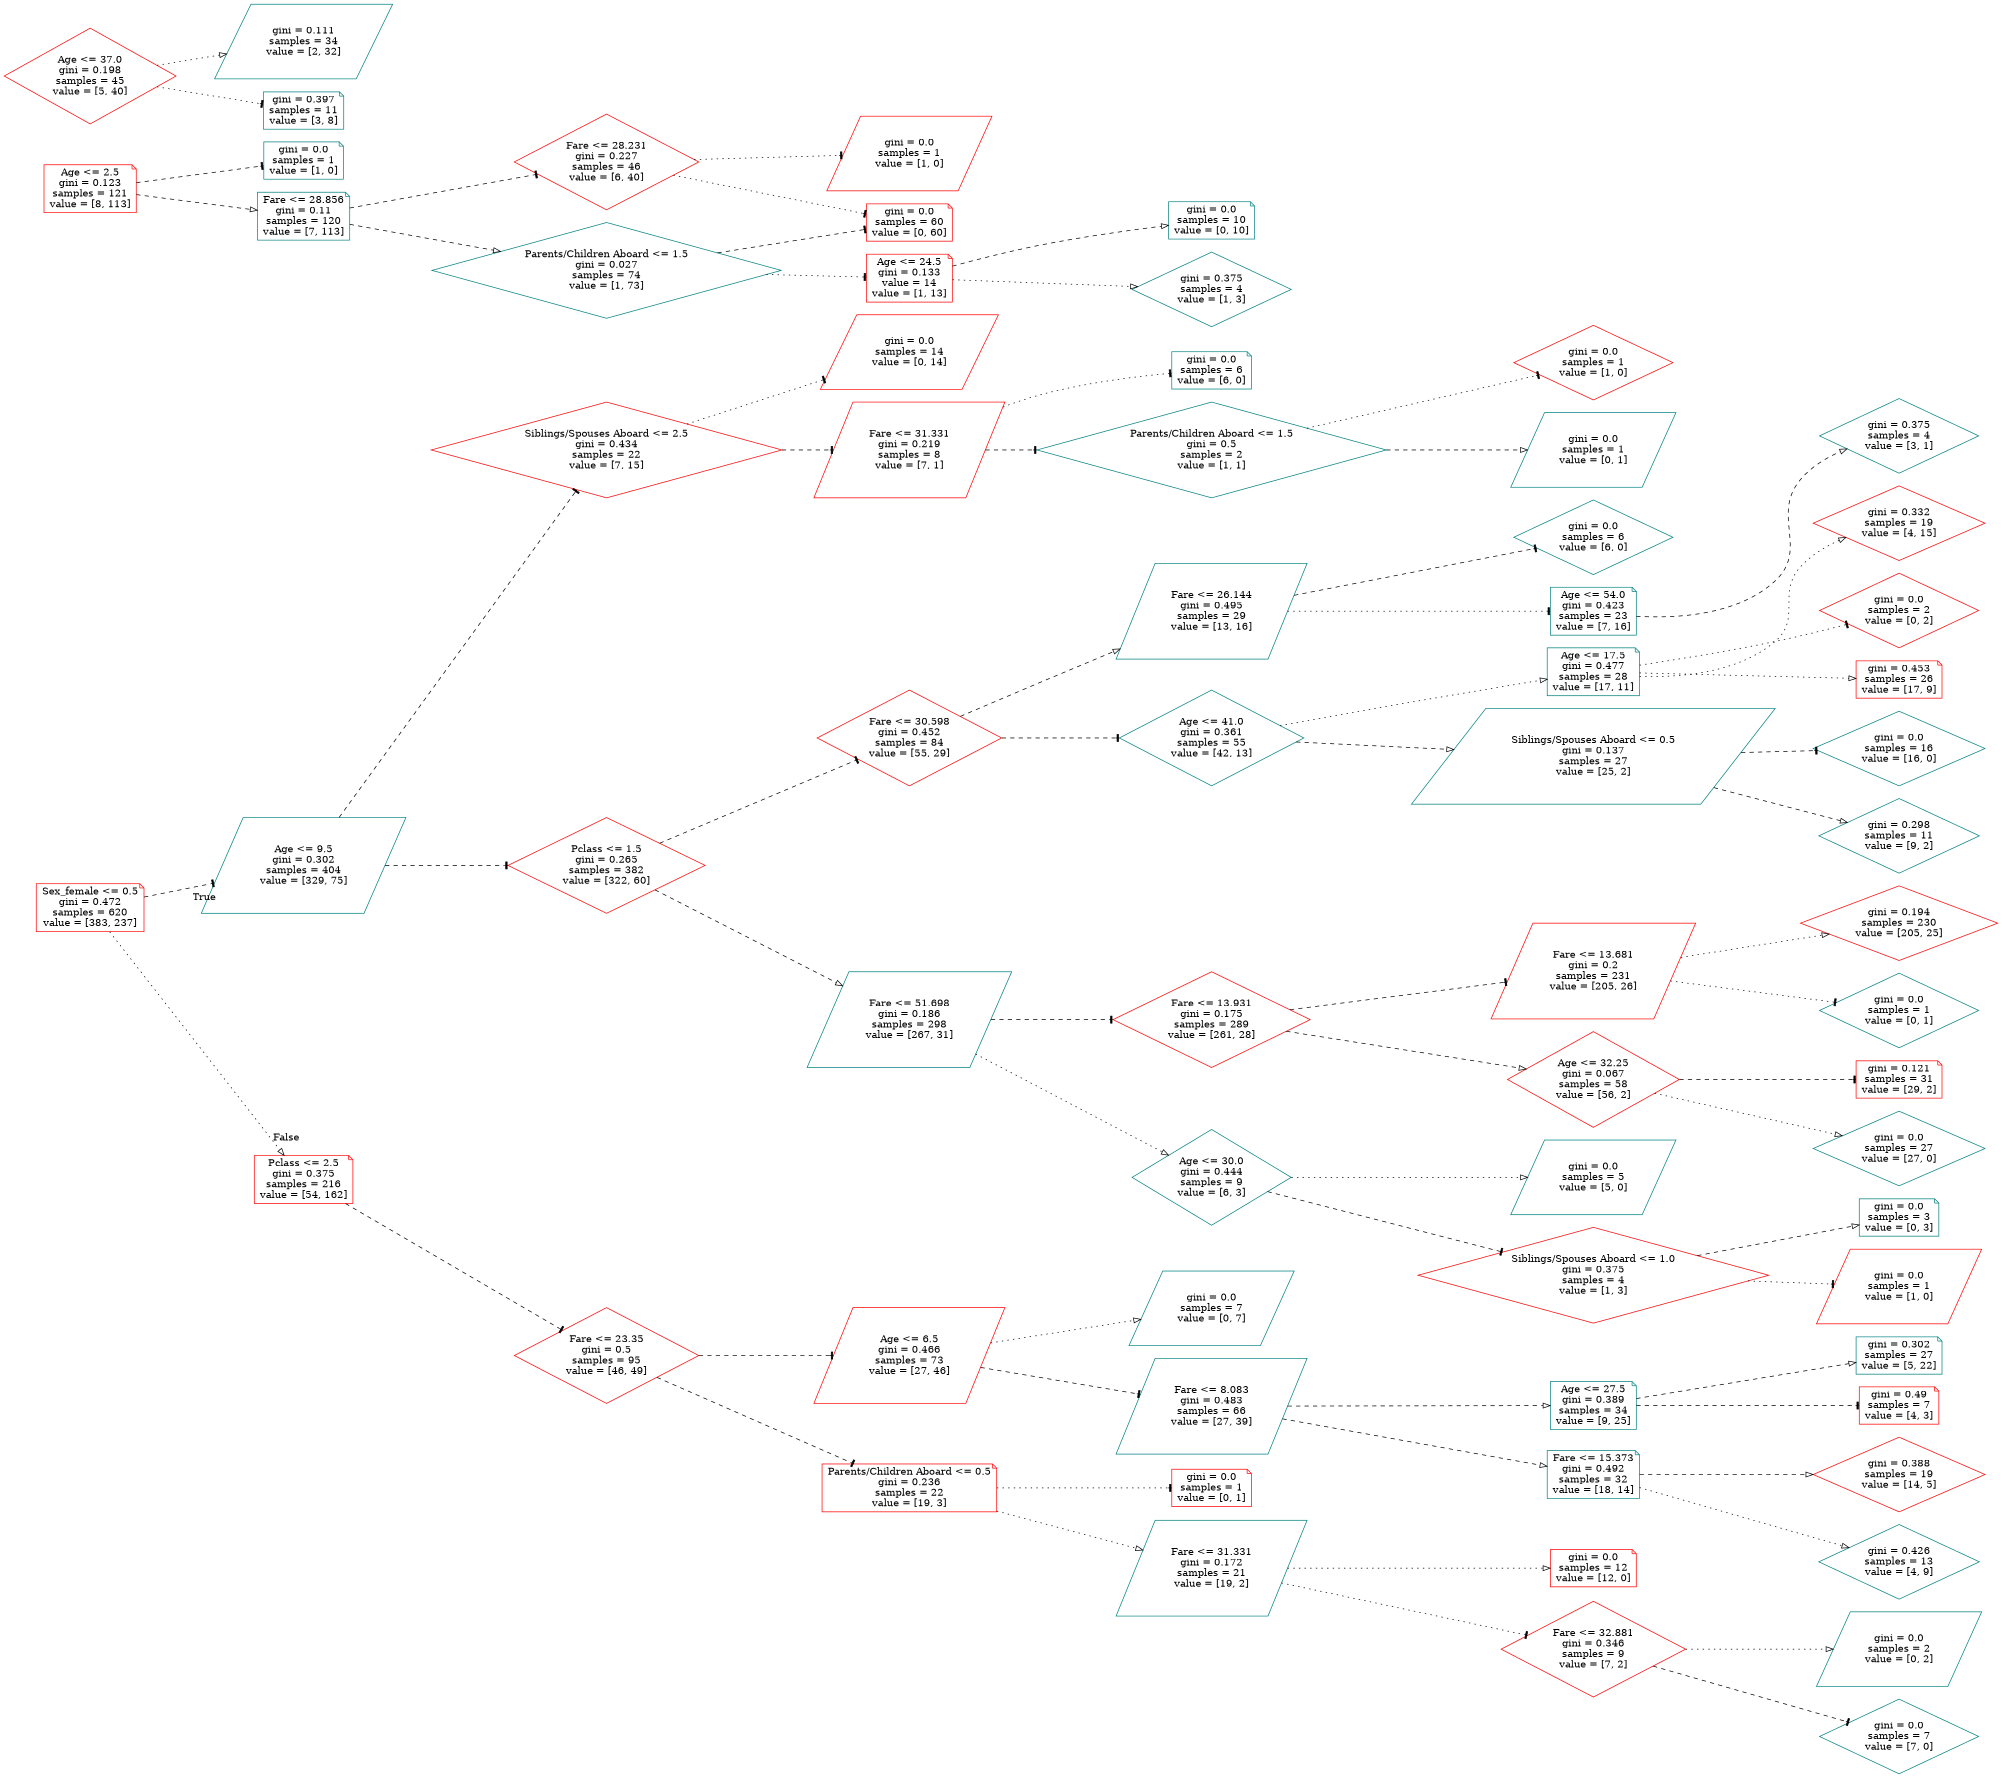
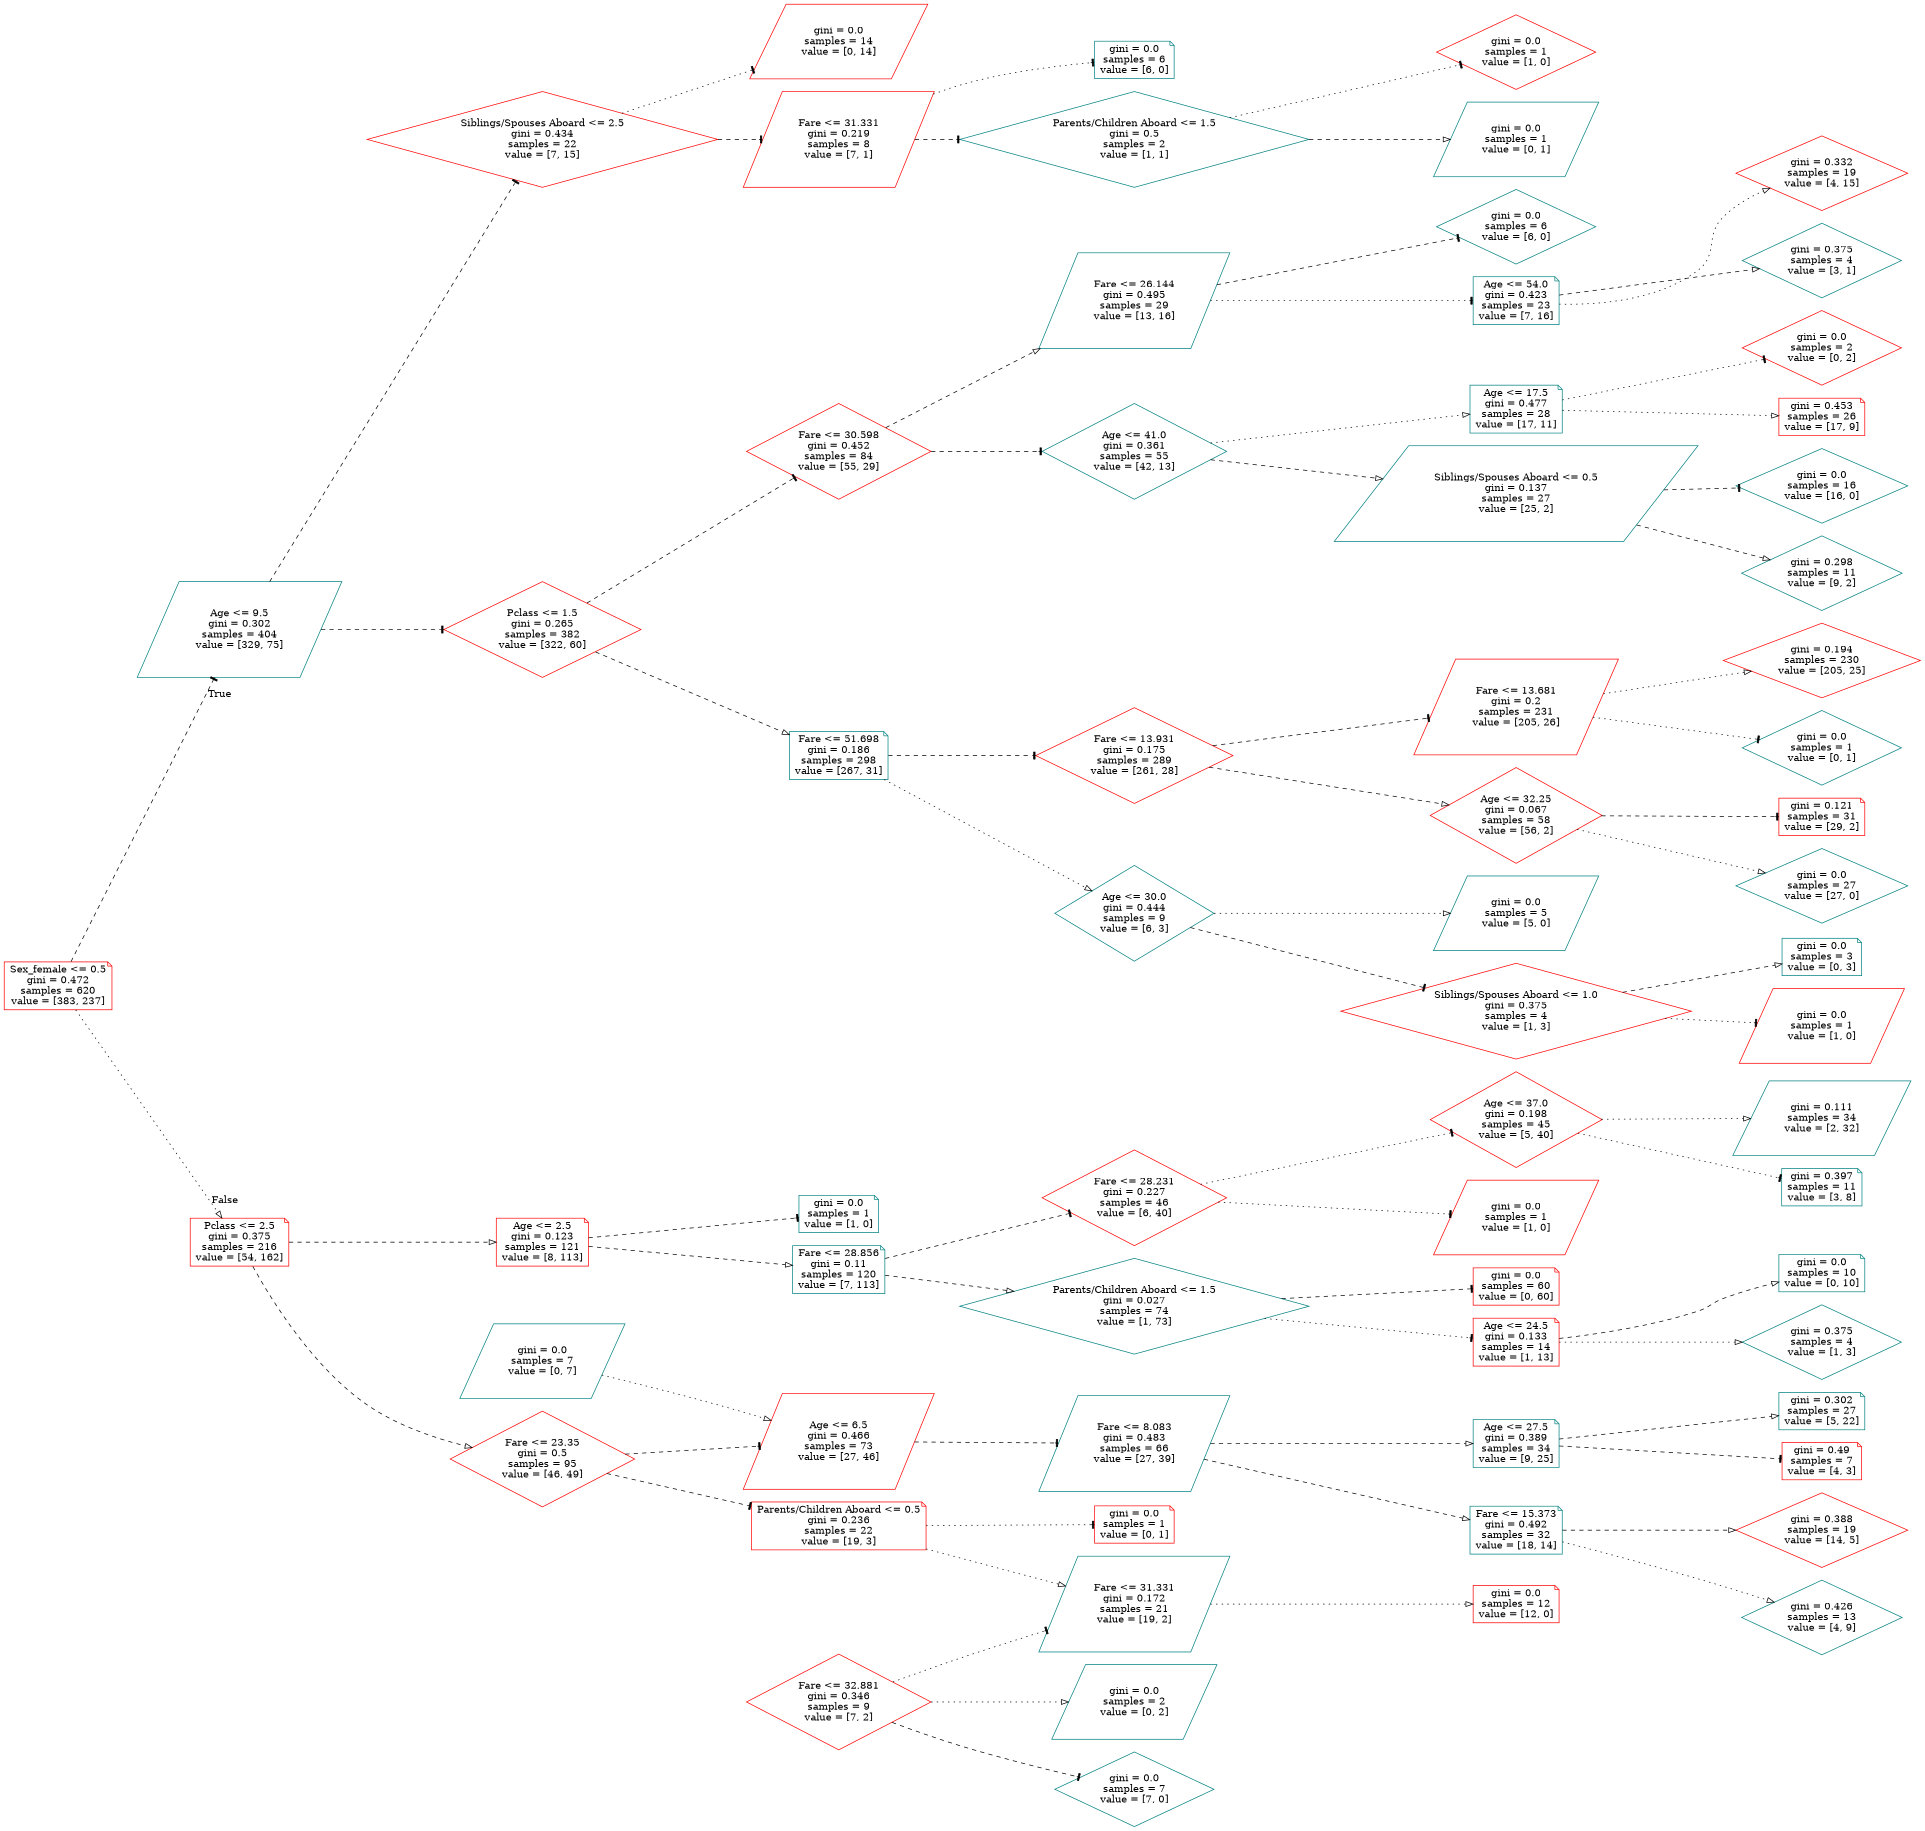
edge "Fare <= 28.231 gini = 0.227 samples = 46 value = [6, 40]" -> "gini = 0.0 samples = 60 value = [0, 60]": now "Fare <= 28.231 gini = 0.227 samples = 46 value = [6, 40]" -> "Age <= 37.0 gini = 0.198 samples = 45 value = [5, 40]"
node "Age <= 24.5 gini = 0.133 value = 14 value = [1, 13]": label "Age <= 24.5 gini = 0.133 value = 14 value = [1, 13]" -> "Age <= 24.5 gini = 0.133 samples = 14 value = [1, 13]"
edge "Age <= 17.5 gini = 0.477 samples = 28 value = [17, 11]" -> "gini = 0.332 samples = 19 value = [4, 15]": now "Age <= 54.0 gini = 0.423 samples = 23 value = [7, 16]" -> "gini = 0.332 samples = 19 value = [4, 15]"
node "Fare <= 51.698 gini = 0.186 samples = 298 value = [267, 31]": shape parallelogram -> note
edge "Pclass <= 2.5 gini = 0.375 samples = 216 value = [54, 162]" -> "Age <= 2.5 gini = 0.123 samples = 121 value = [8, 113]": added
edge "Pclass <= 2.5 gini = 0.375 samples = 216 value = [54, 162]" -> "Fare <= 23.35 gini = 0.5 samples = 95 value = [46, 49]": arrowhead tee -> onormal
edge "Age <= 6.5 gini = 0.466 samples = 73 value = [27, 46]" -> "gini = 0.0 samples = 7 value = [0, 7]": reversed
edge "Fare <= 31.331 gini = 0.172 samples = 21 value = [19, 2]" -> "Fare <= 32.881 gini = 0.346 samples = 9 value = [7, 2]": reversed
